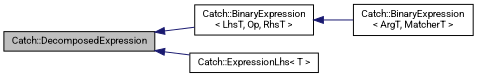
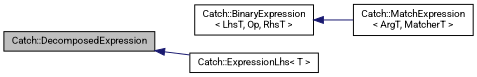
node "Catch::BinaryExpression < ArgT, MatcherT >": label "Catch::BinaryExpression < ArgT, MatcherT >" -> "Catch::MatchExpression < ArgT, MatcherT >"
edge "Catch::BinaryExpression < LhsT, Op, RhsT >" -> "Catch::DecomposedExpression": removed
